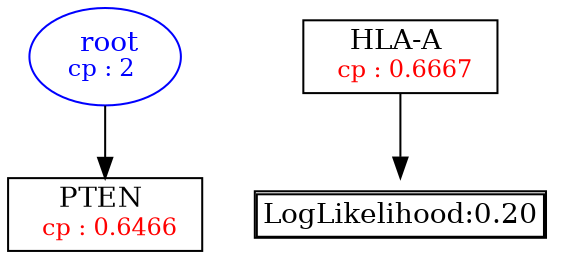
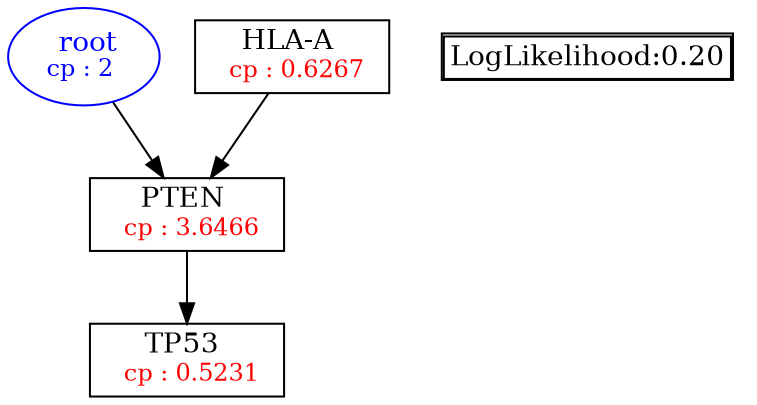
node "HLA-A": text "cp : 0.6667" -> "cp : 0.6267"
edge "HLA-A" -> "LogLikelihood:0.20": now "HLA-A" -> "PTEN"
node "PTEN": text "cp : 0.6466" -> "cp : 3.6466"
node "TP53": added
